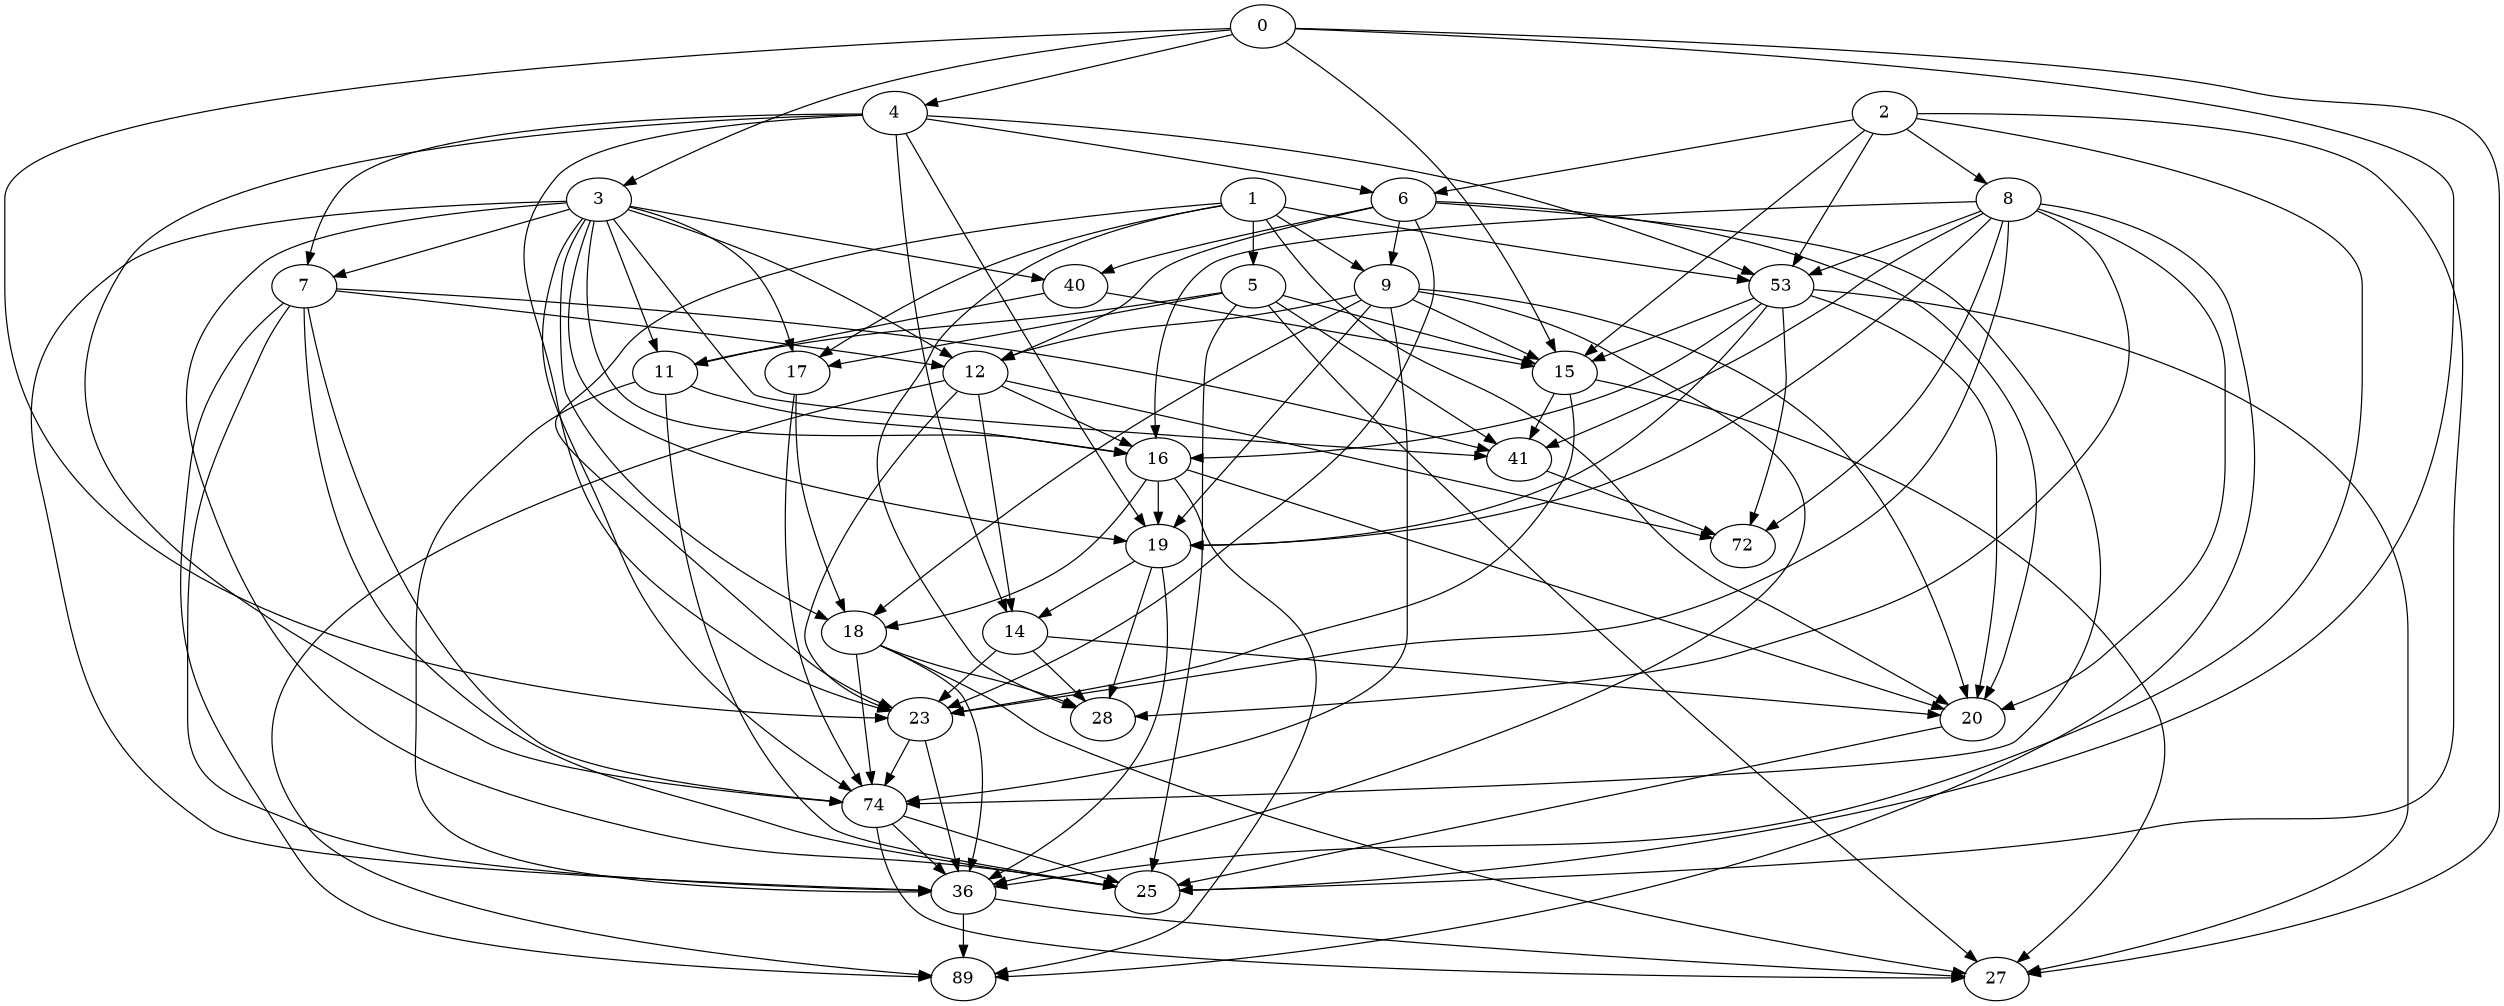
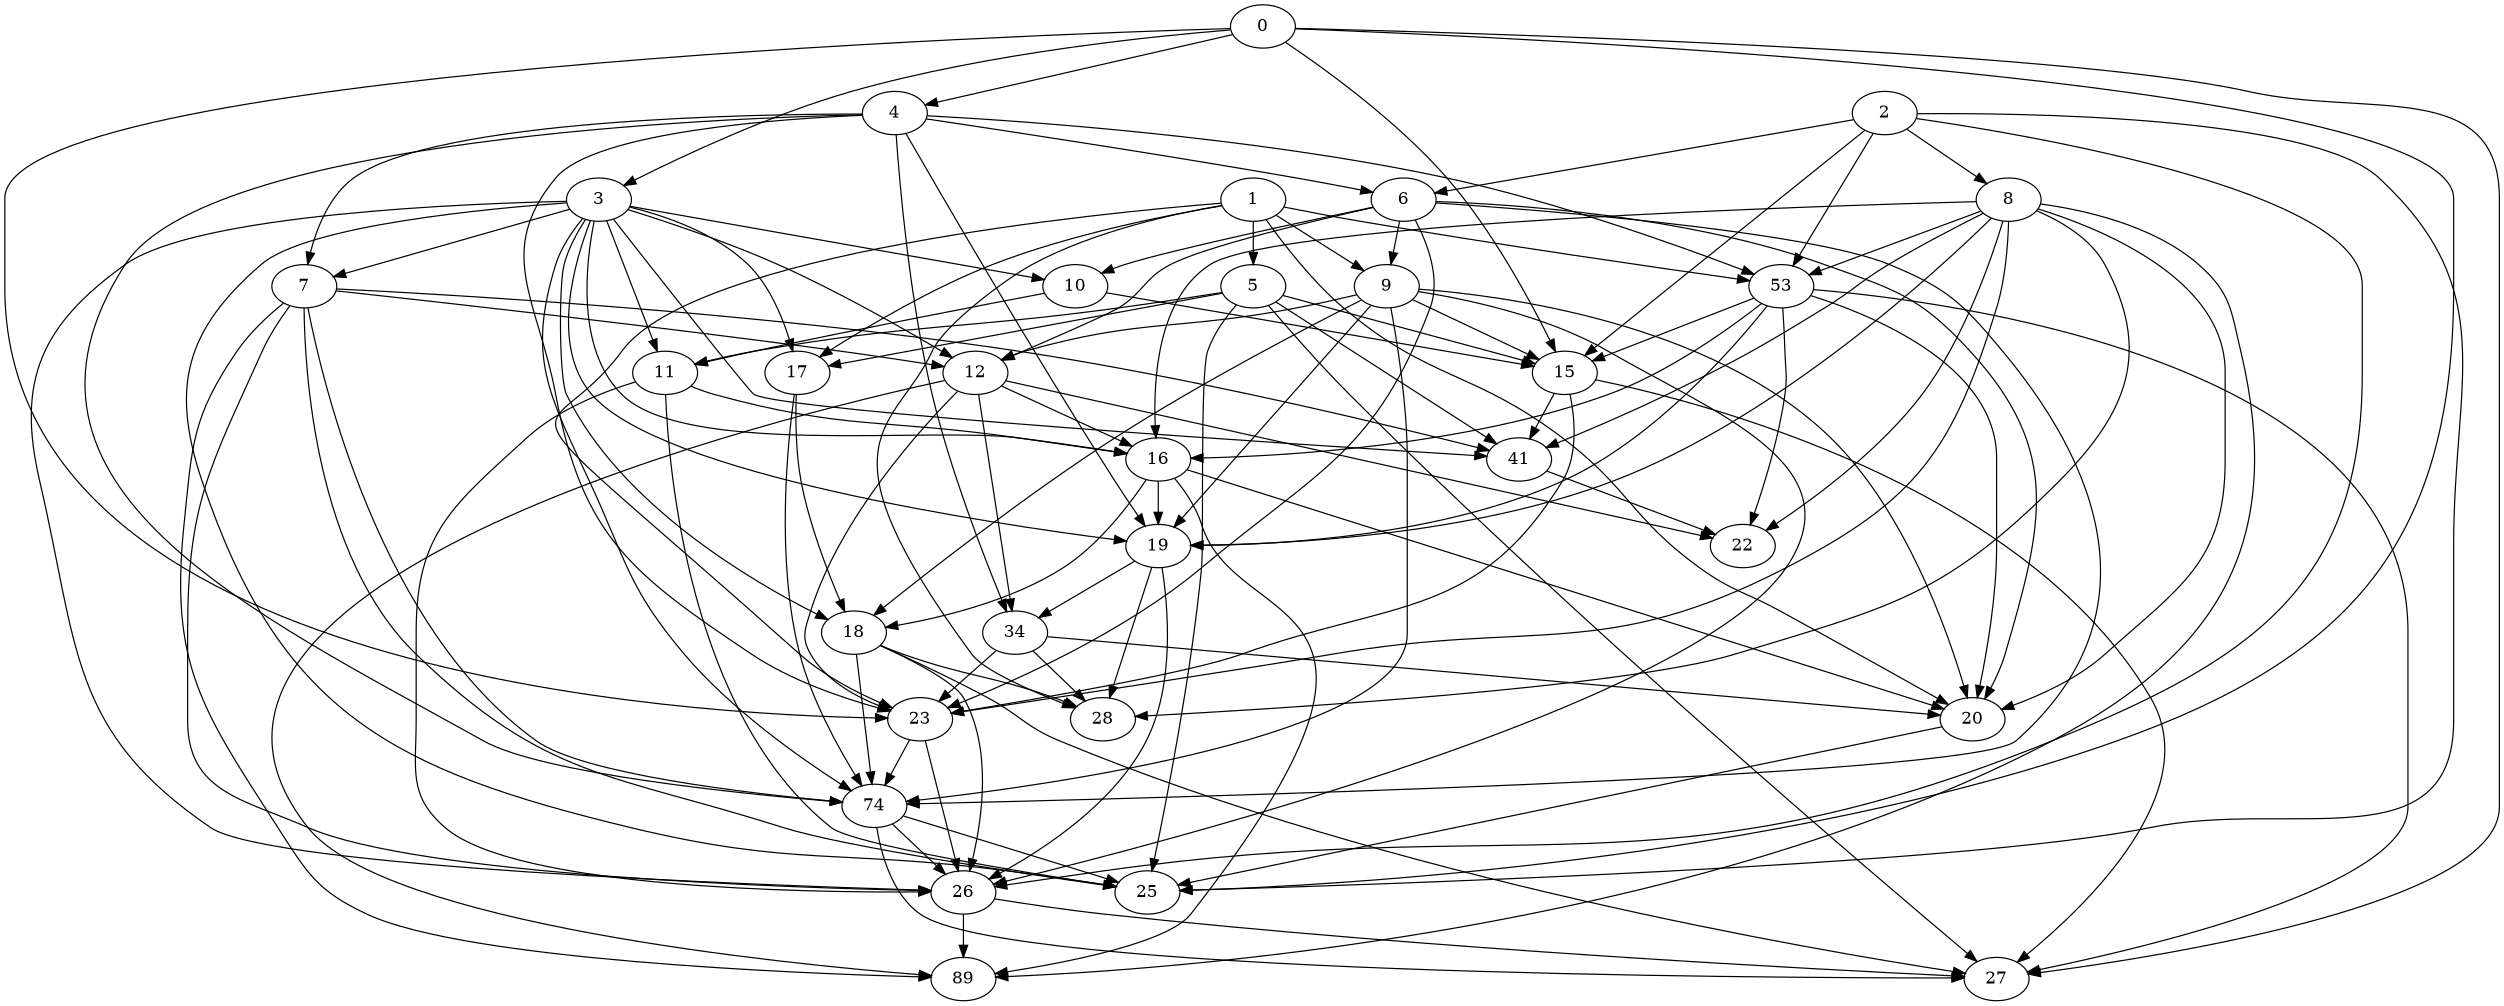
node "40": label "40" -> "10"
node "72": label "72" -> "22"
node "14": label "14" -> "34"
node "36": label "36" -> "26"
